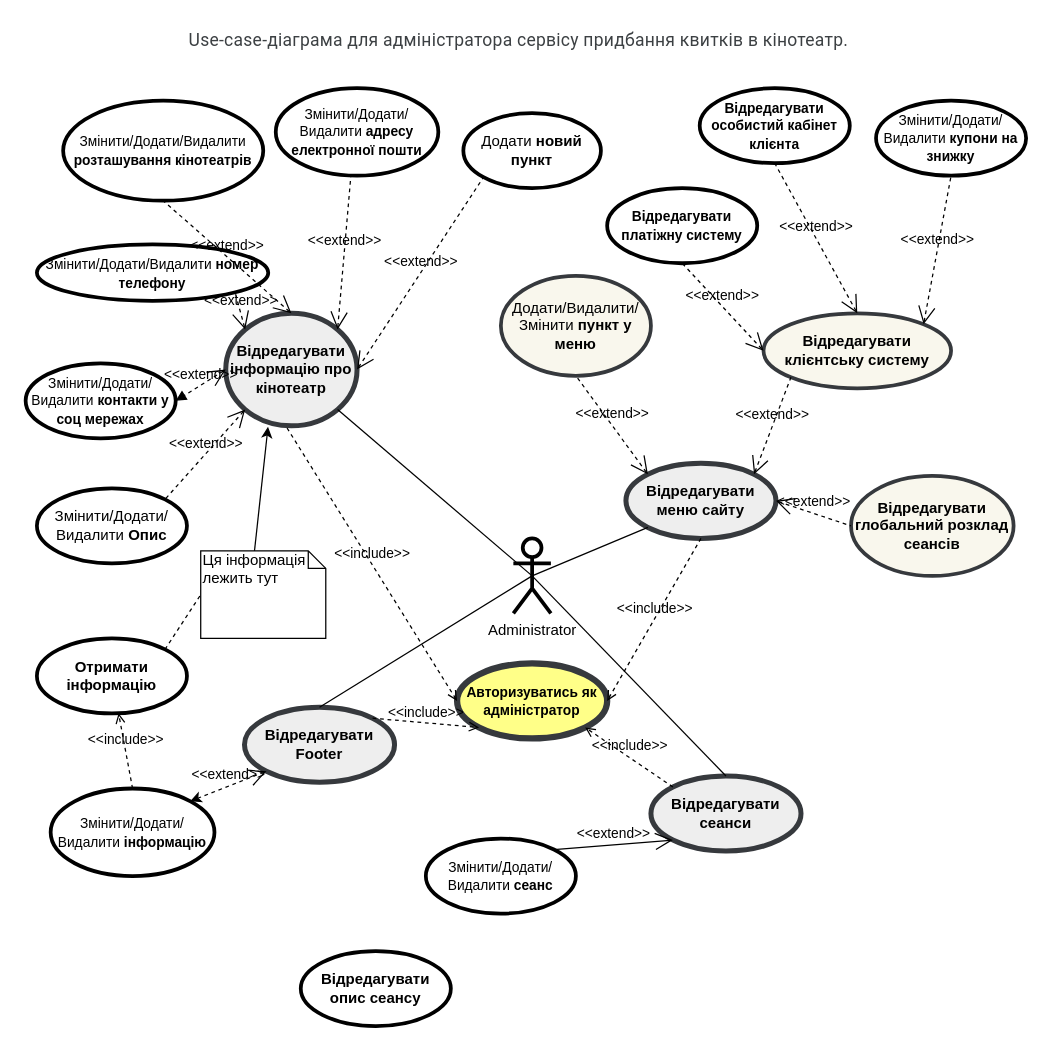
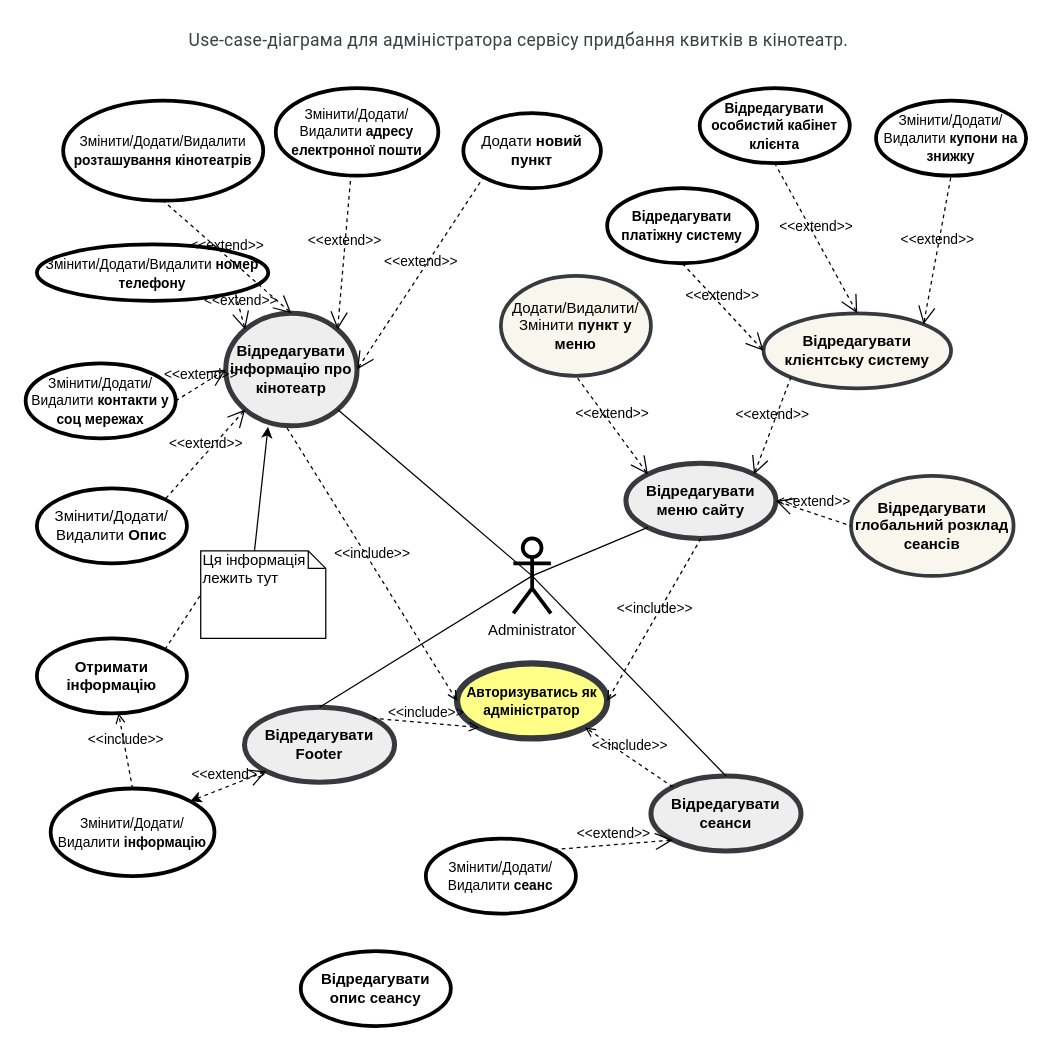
edge "Відредагувати інформацію про кінотеатр" -- "Змінити/Додати/Видалити контакти у соц мережах": arrowhead block -> none
edge "Змінити/Додати/Видалити сеанс" -> "Відредагувати сеанси": style solid -> dashed
